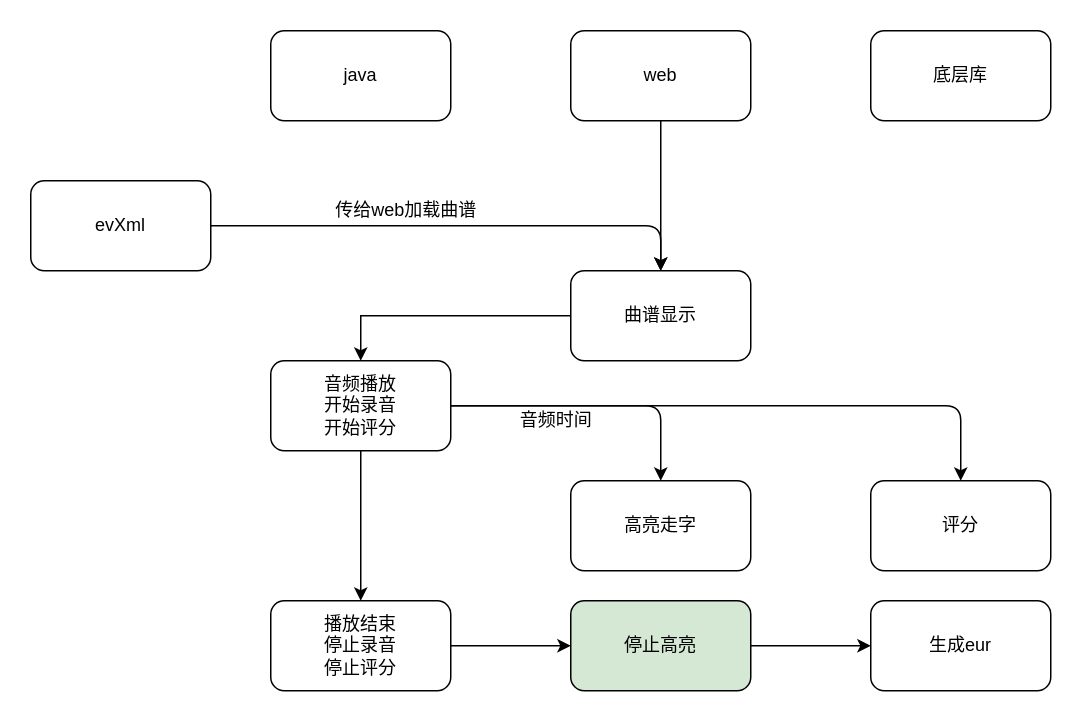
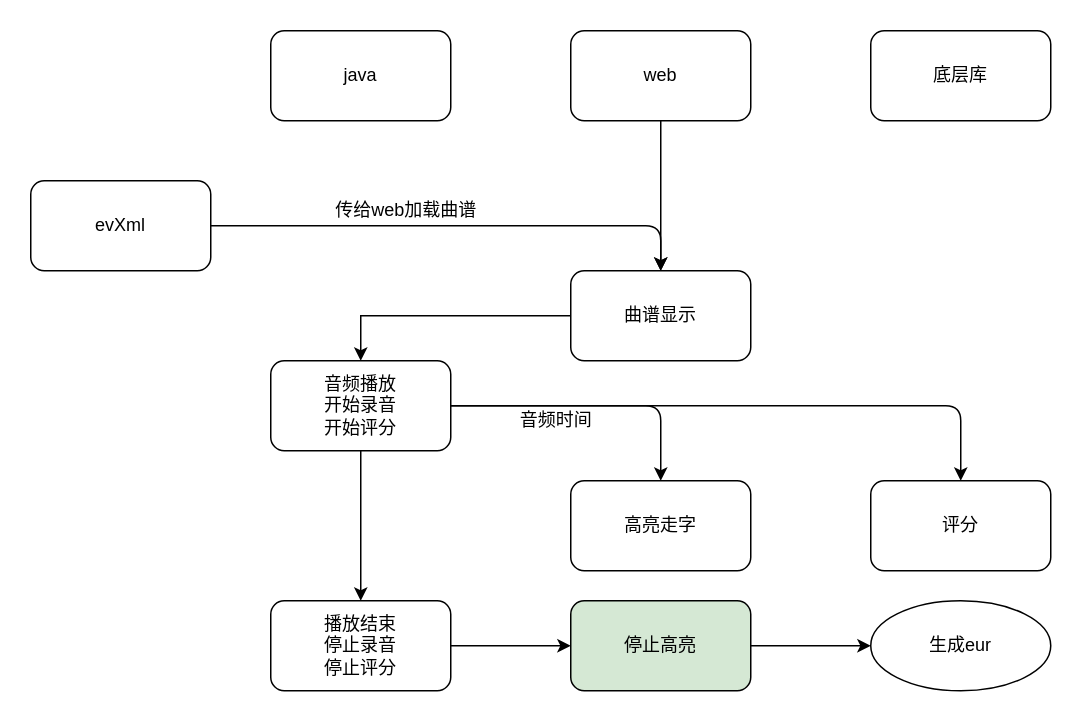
node "生成eur": shape rounded rectangle -> ellipse
